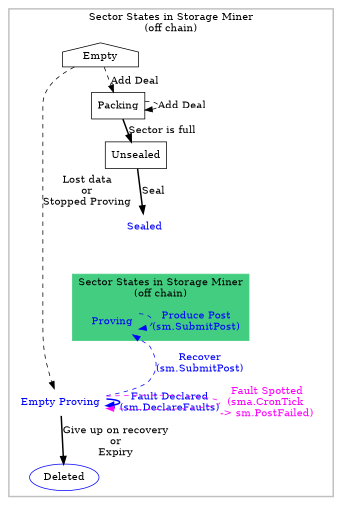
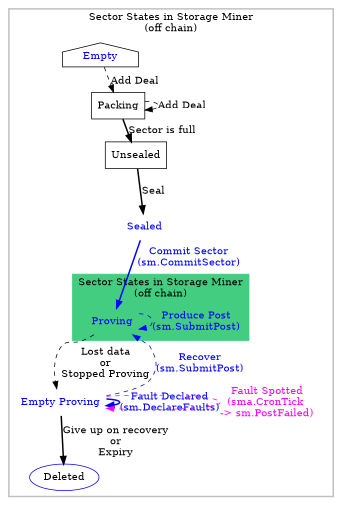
node "Empty": fontcolor black -> blue
edge "Empty" -> "Empty Proving": now "Proving" -> "Empty Proving"
edge "Sealed" -> "Proving": added, label "Commit Sector (sm.CommitSector)"
